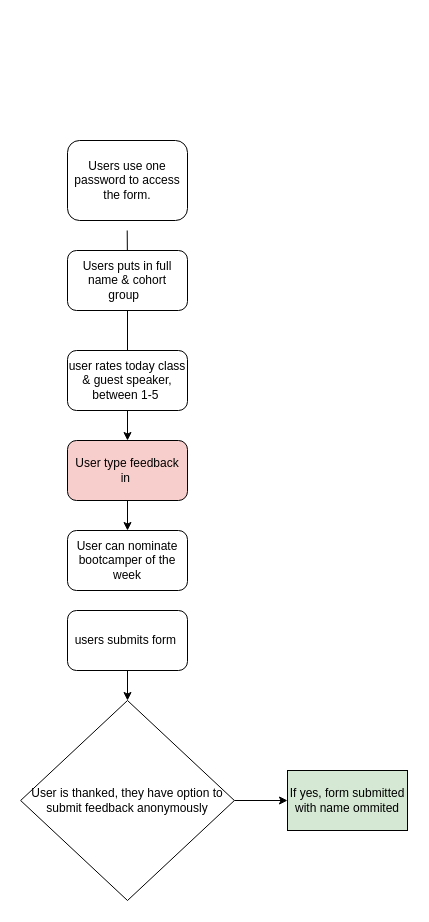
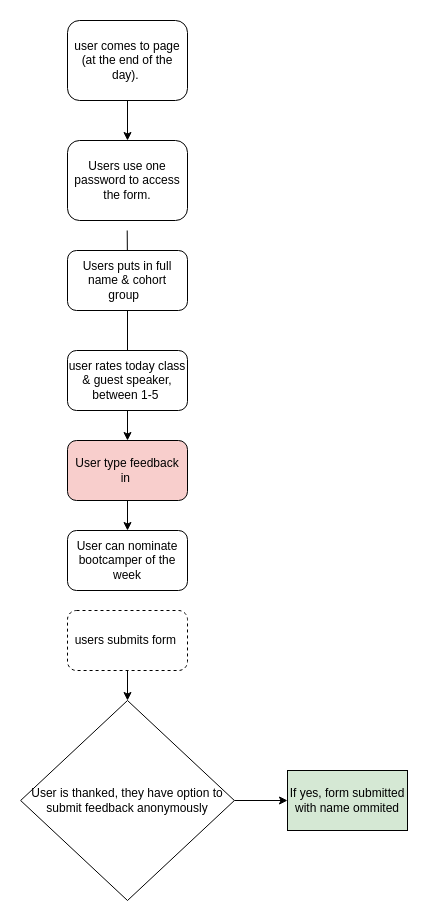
node "user comes to page (at the end of the day).": added
edge "user comes to page (at the end of the day)." -> "Users use one password to access the form.": added
node "users submits form": style solid -> dashed
